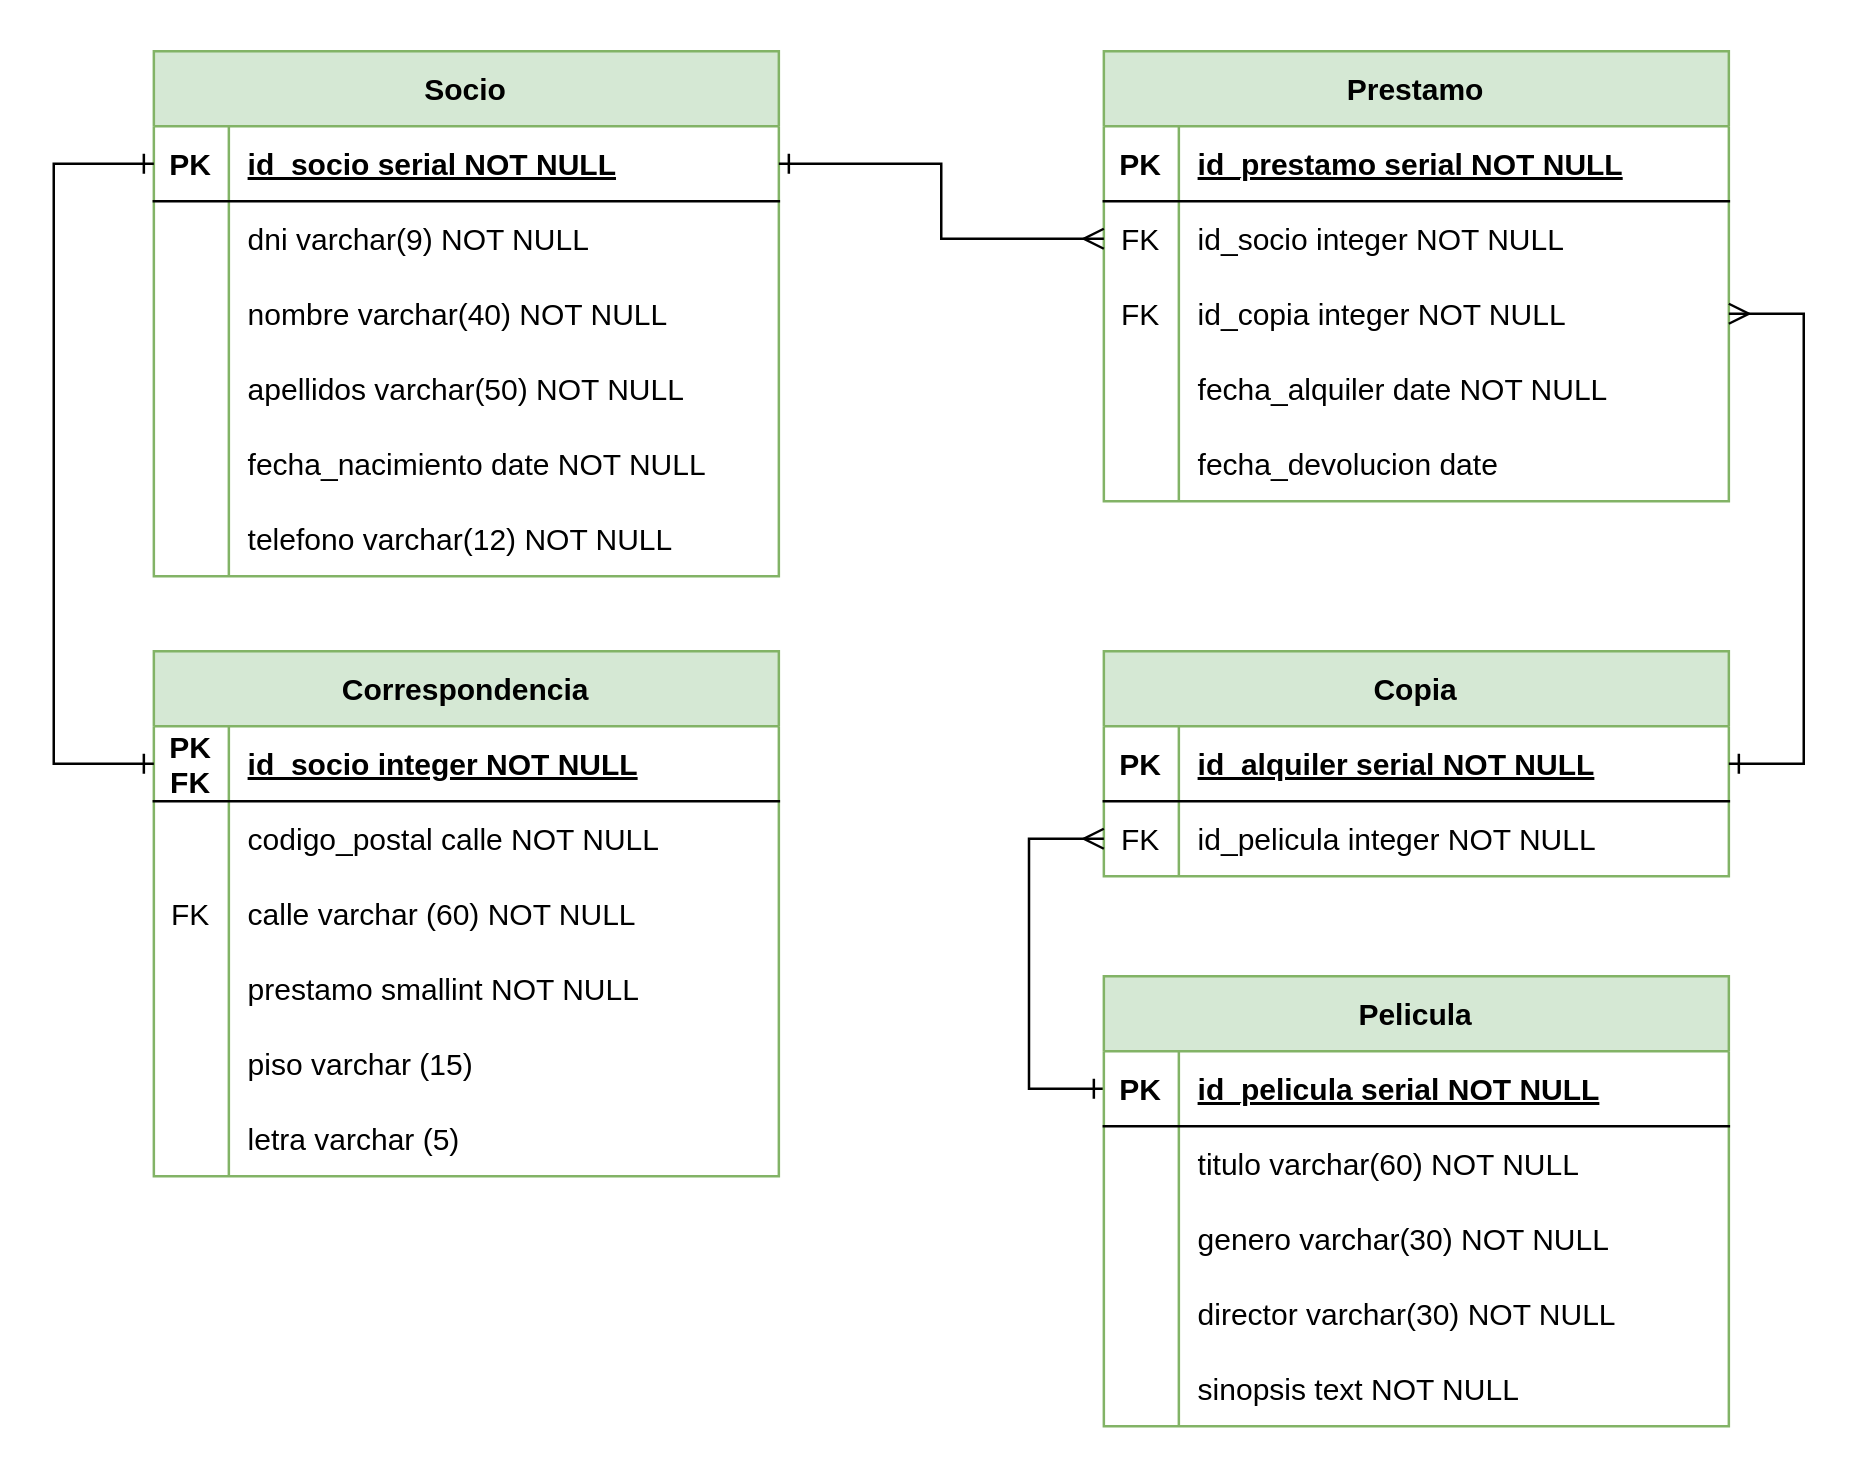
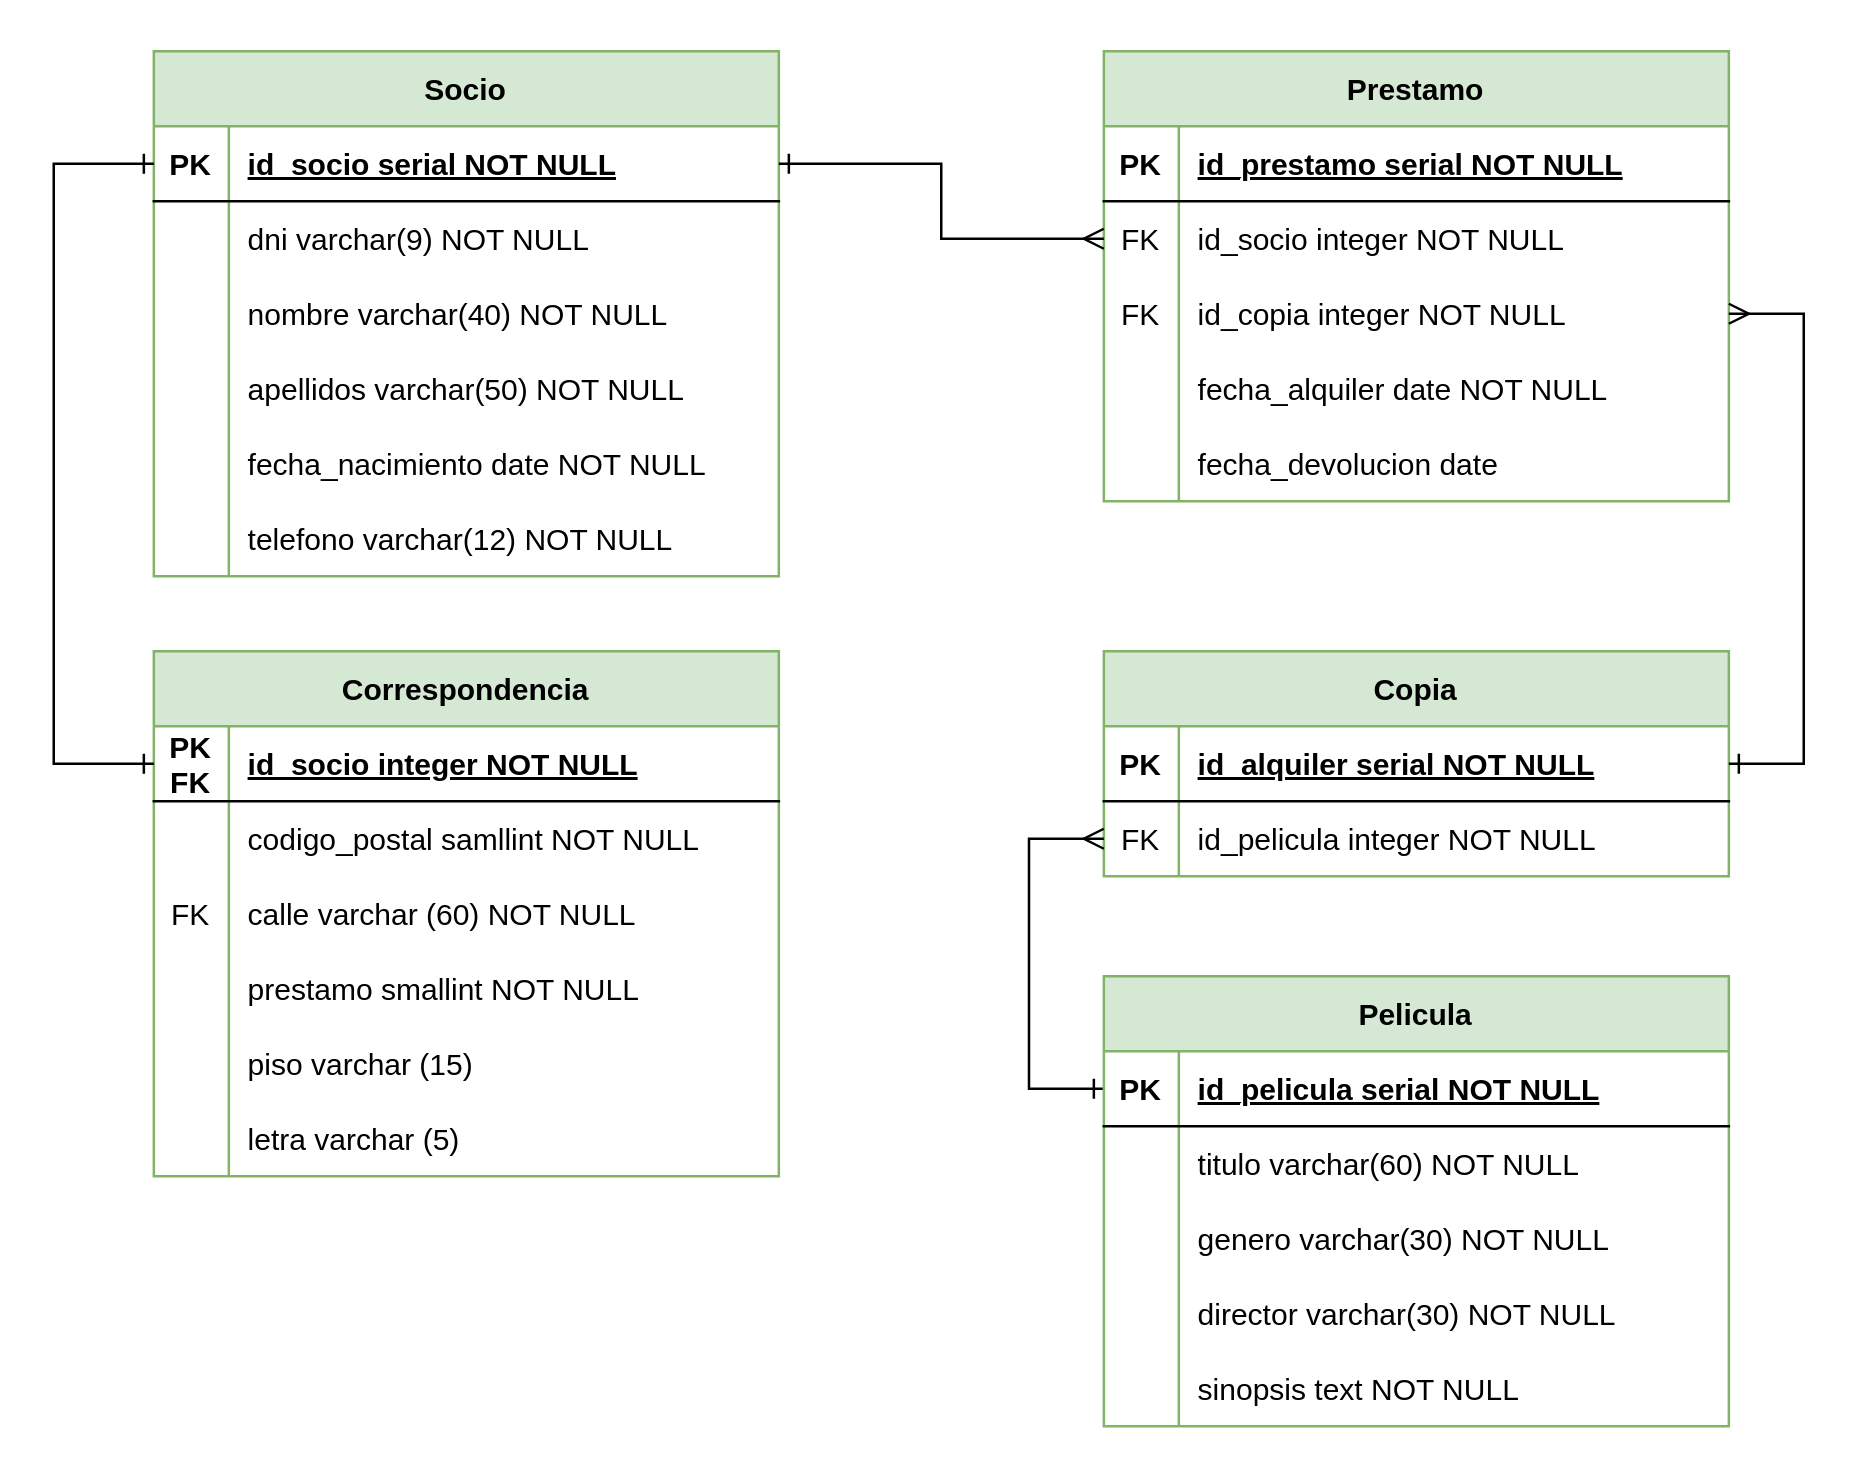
node "codigo_postal calle NOT NULL": label "codigo_postal calle NOT NULL" -> "codigo_postal samllint NOT NULL"
